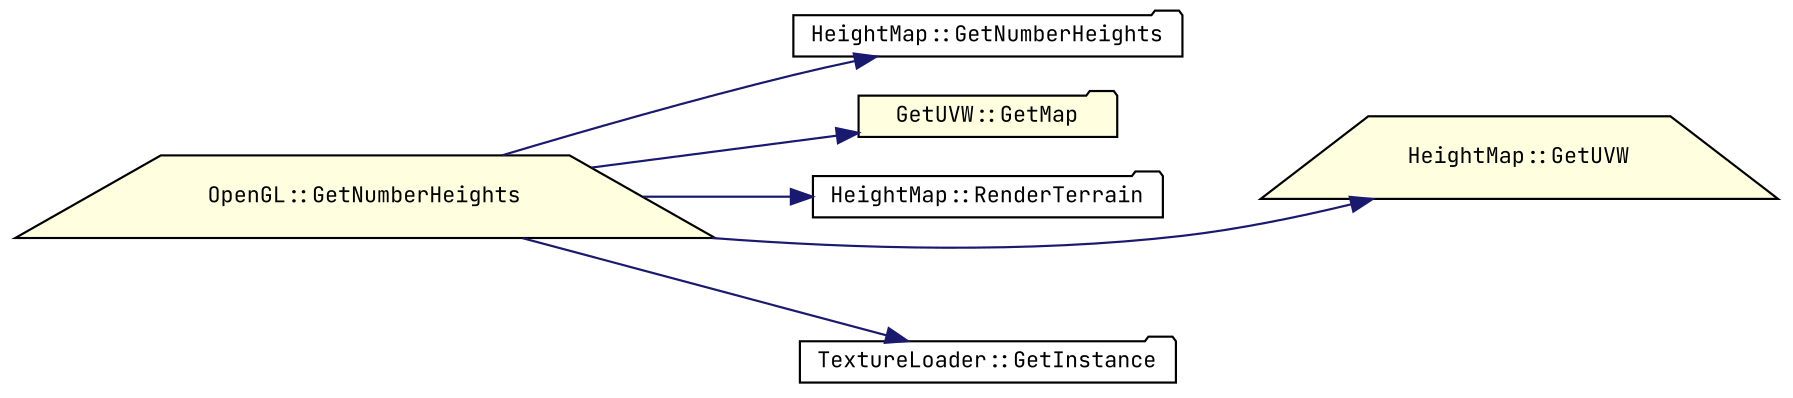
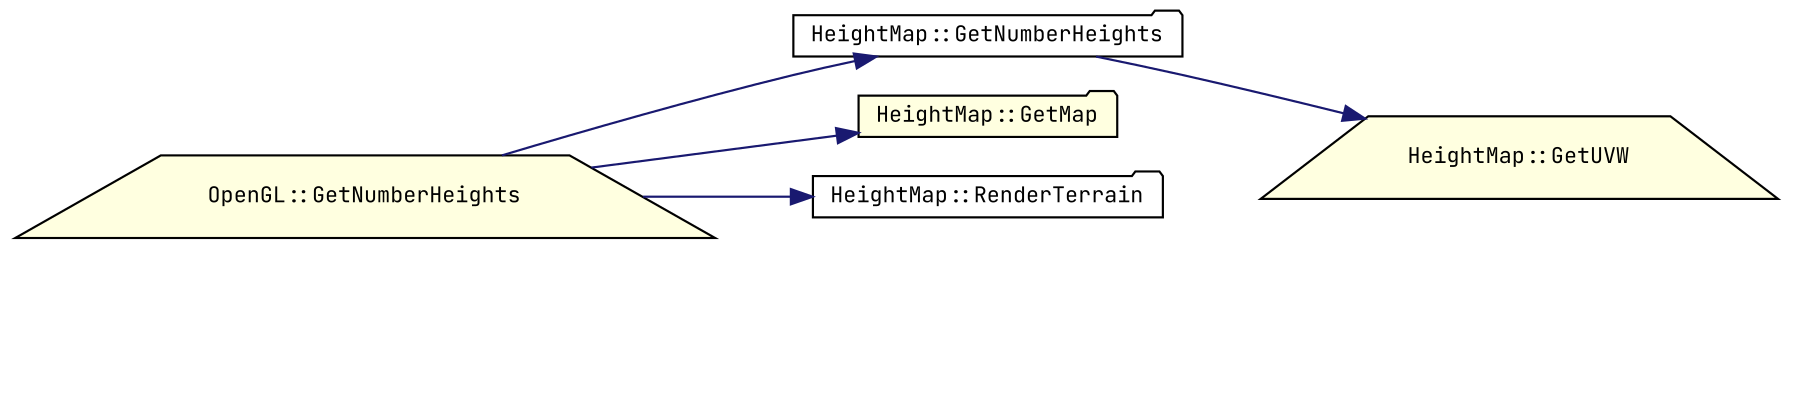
node "GetUVW::GetMap": label "GetUVW::GetMap" -> "HeightMap::GetMap"
edge "OpenGL::GetNumberHeights" -> "HeightMap::GetUVW": now "HeightMap::GetNumberHeights" -> "HeightMap::GetUVW"
node "TextureLoader::GetInstance": removed
